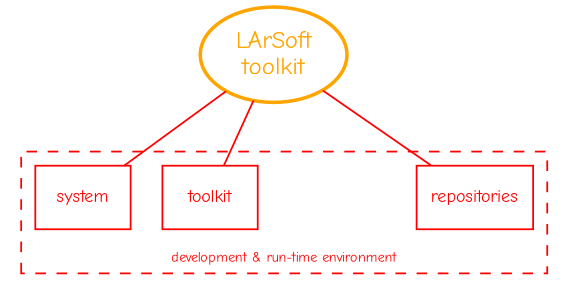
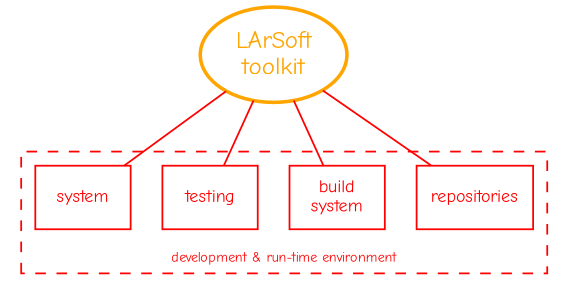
node "toolkit": label "toolkit" -> "testing"
node "build system": added
